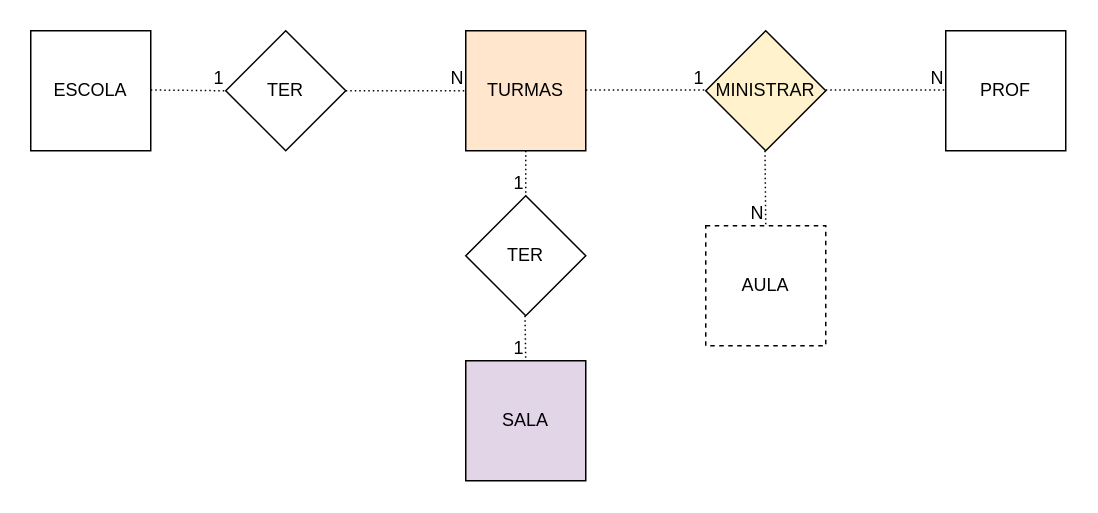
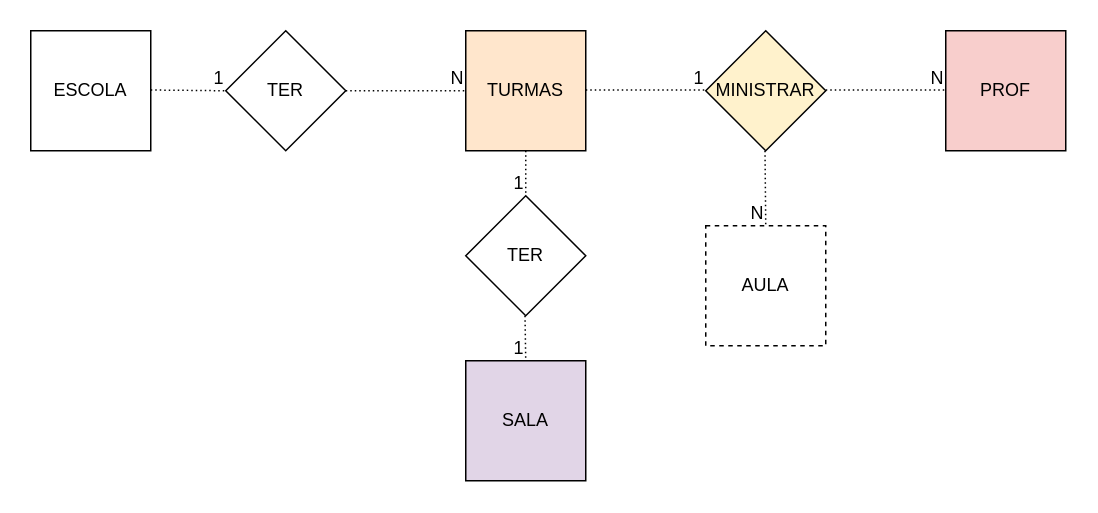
node "PROF": fillcolor #ffffff -> #f8cecc
